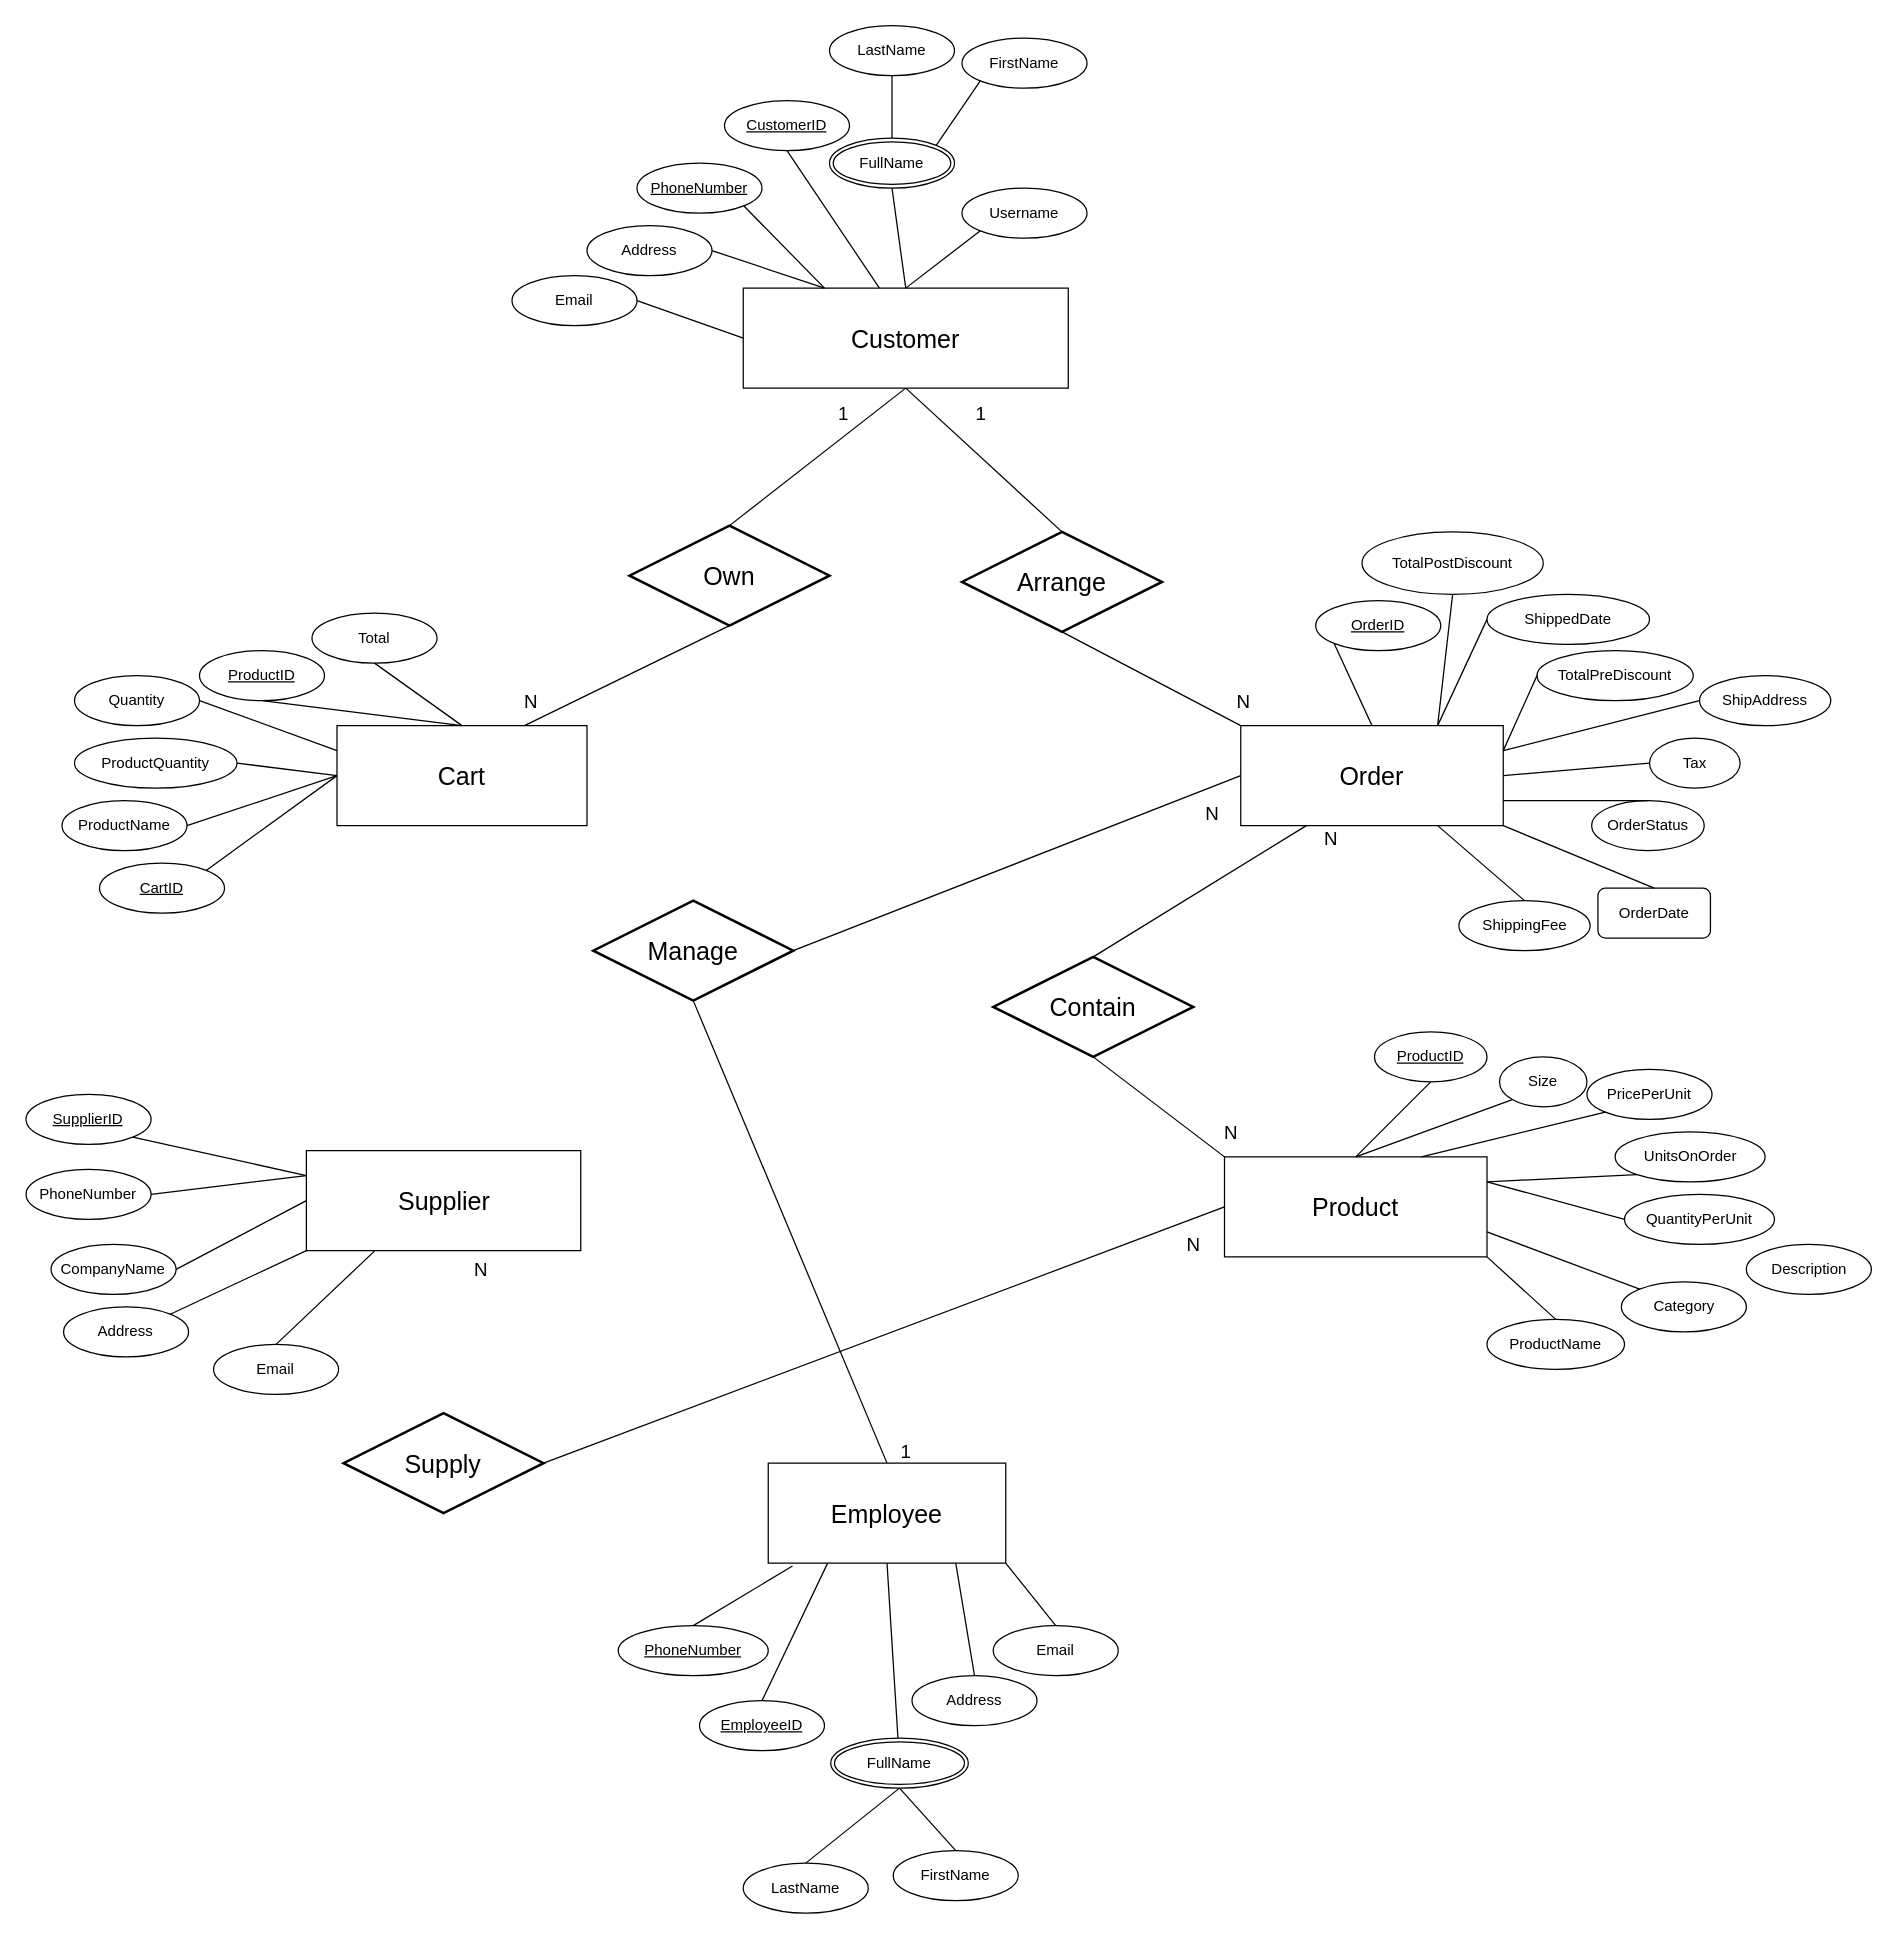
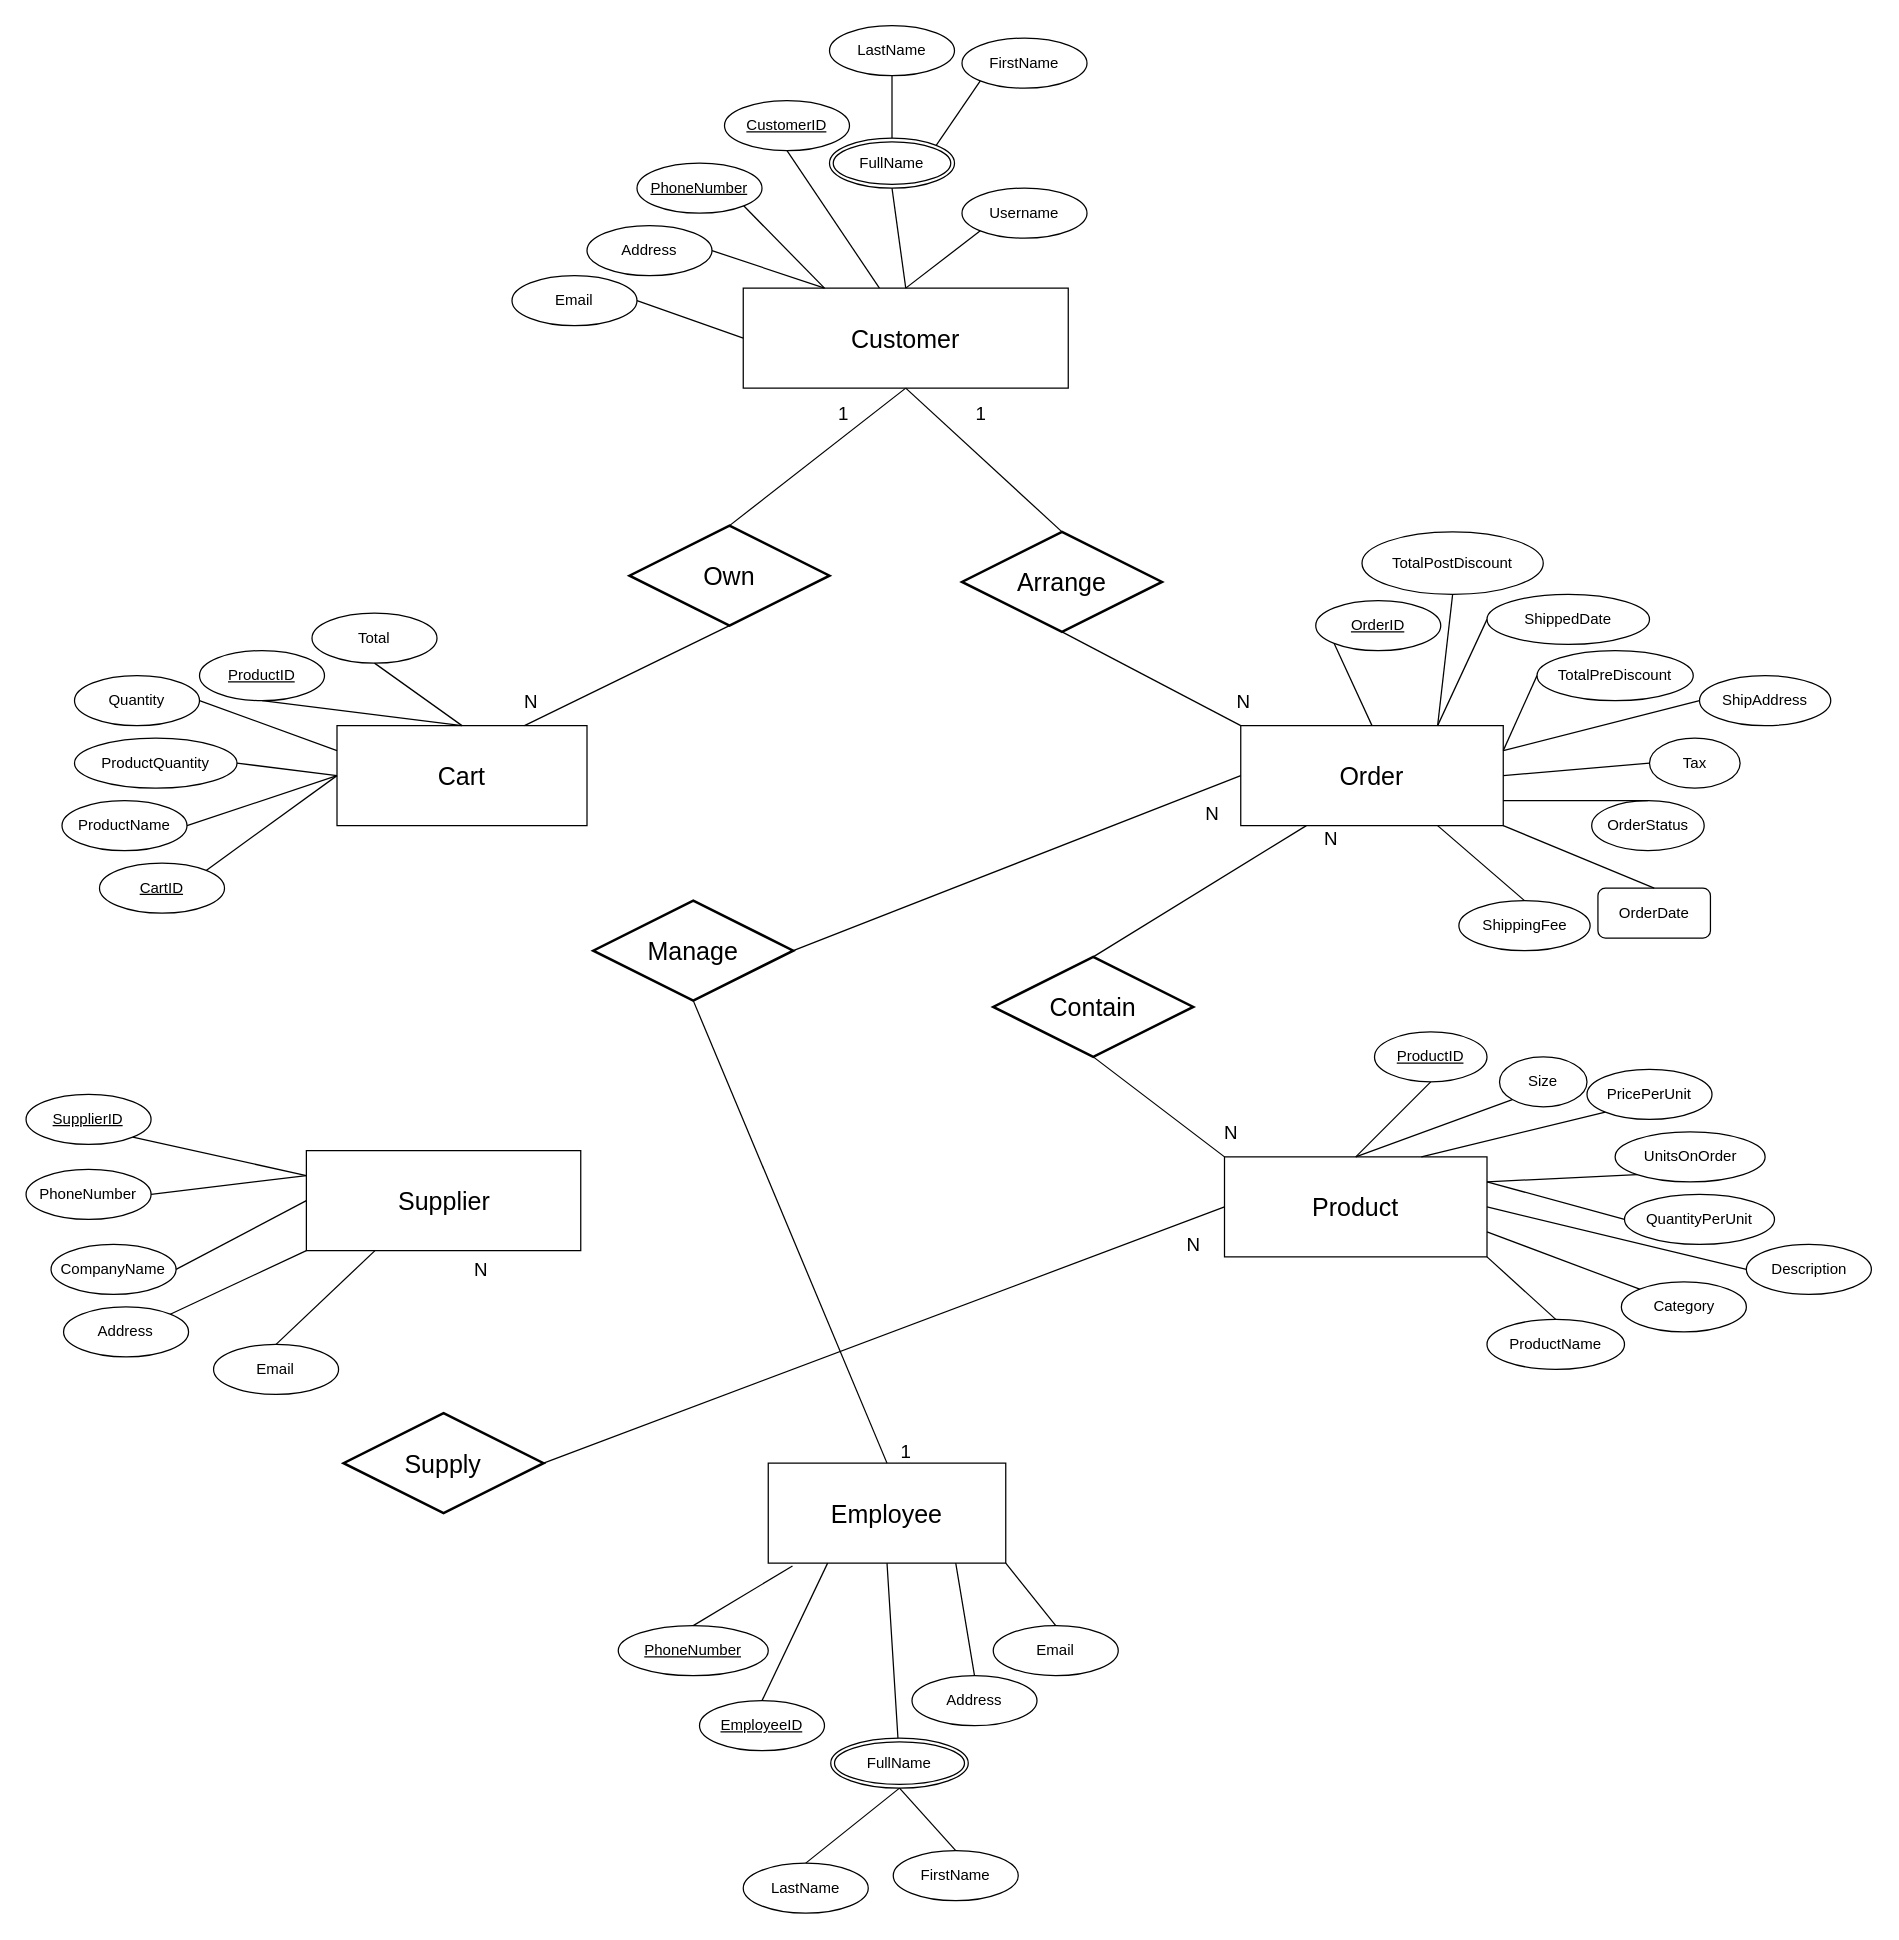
edge "Product" -- "Description": added
